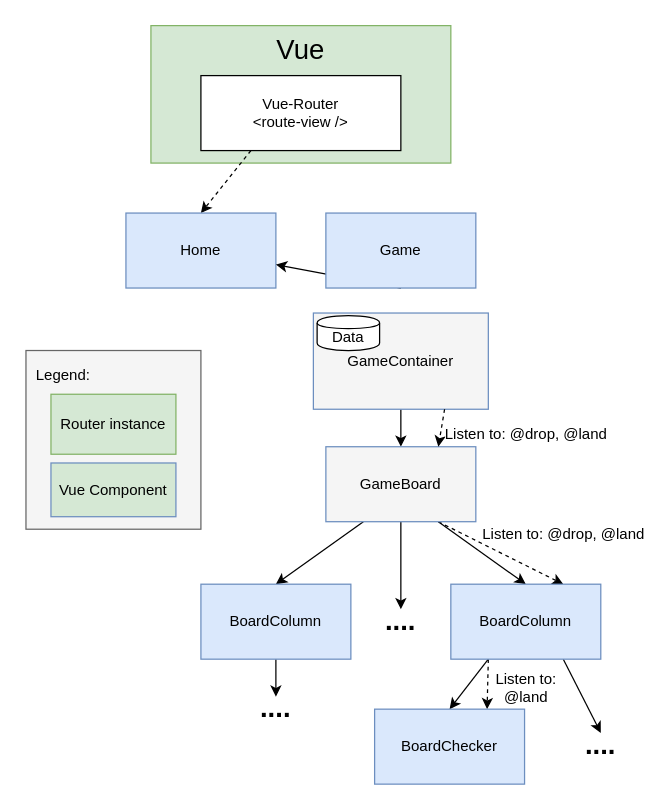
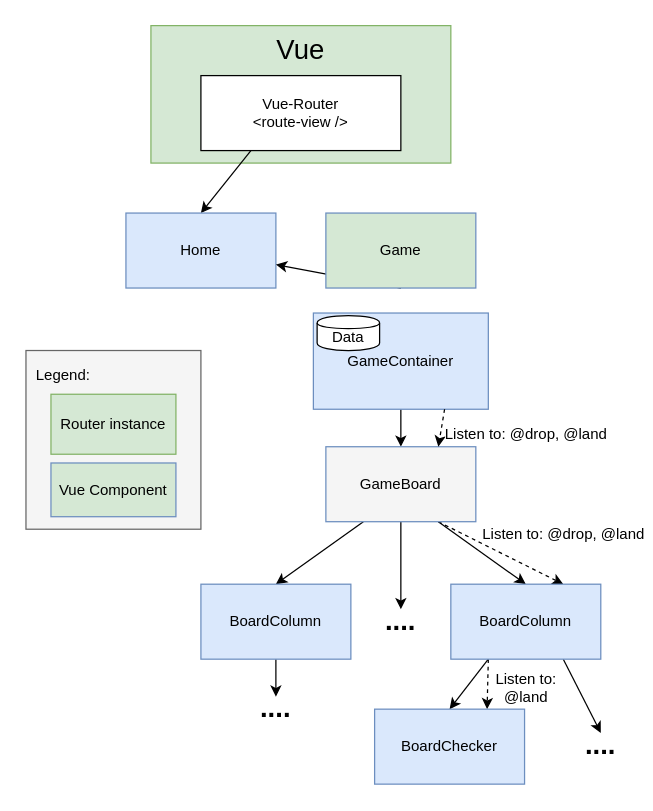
edge "Vue-Router <route-view />" -> "Home": style dashed -> solid
node "Game": fillcolor #dae8fc -> #d5e8d4
node "GameContainer": fillcolor #f5f5f5 -> #dae8fc
